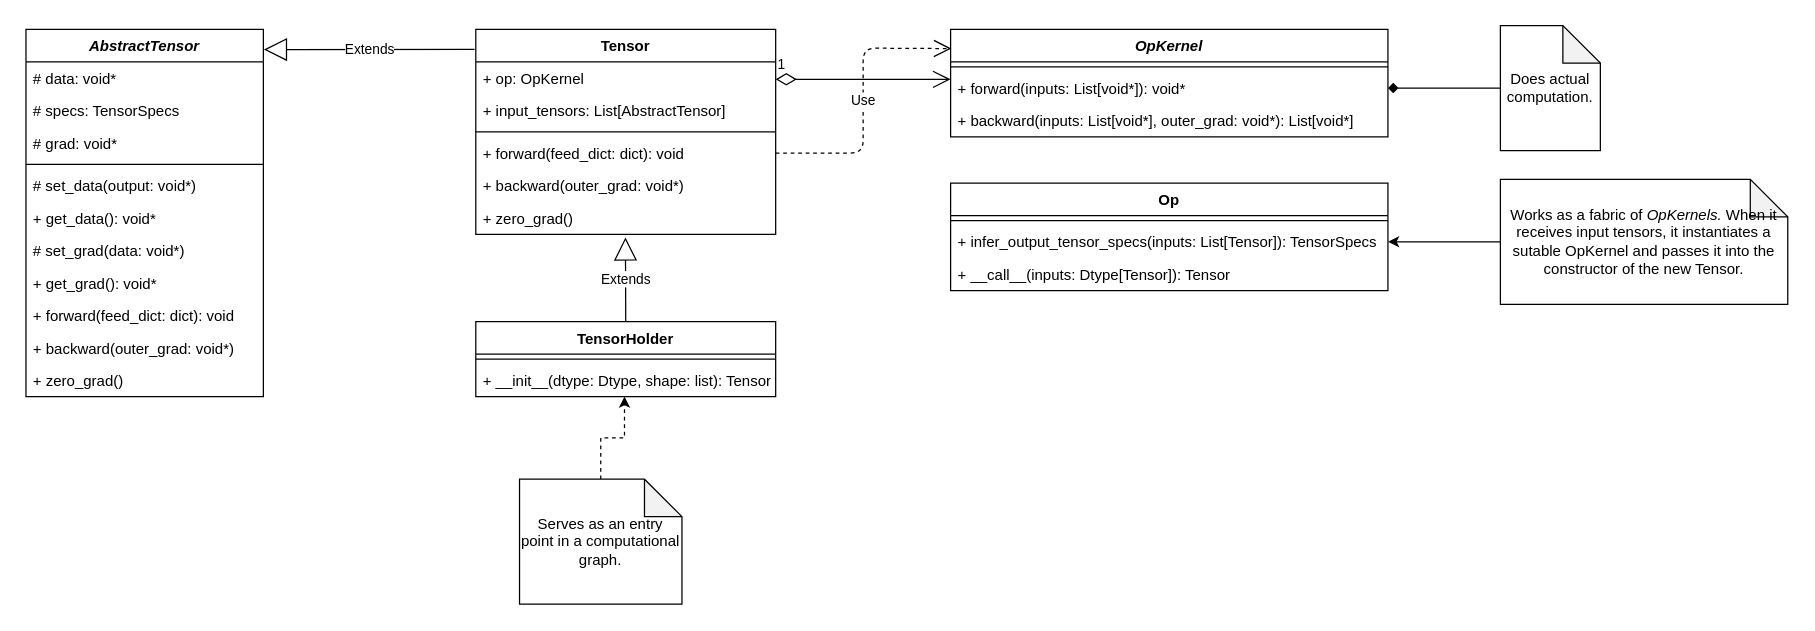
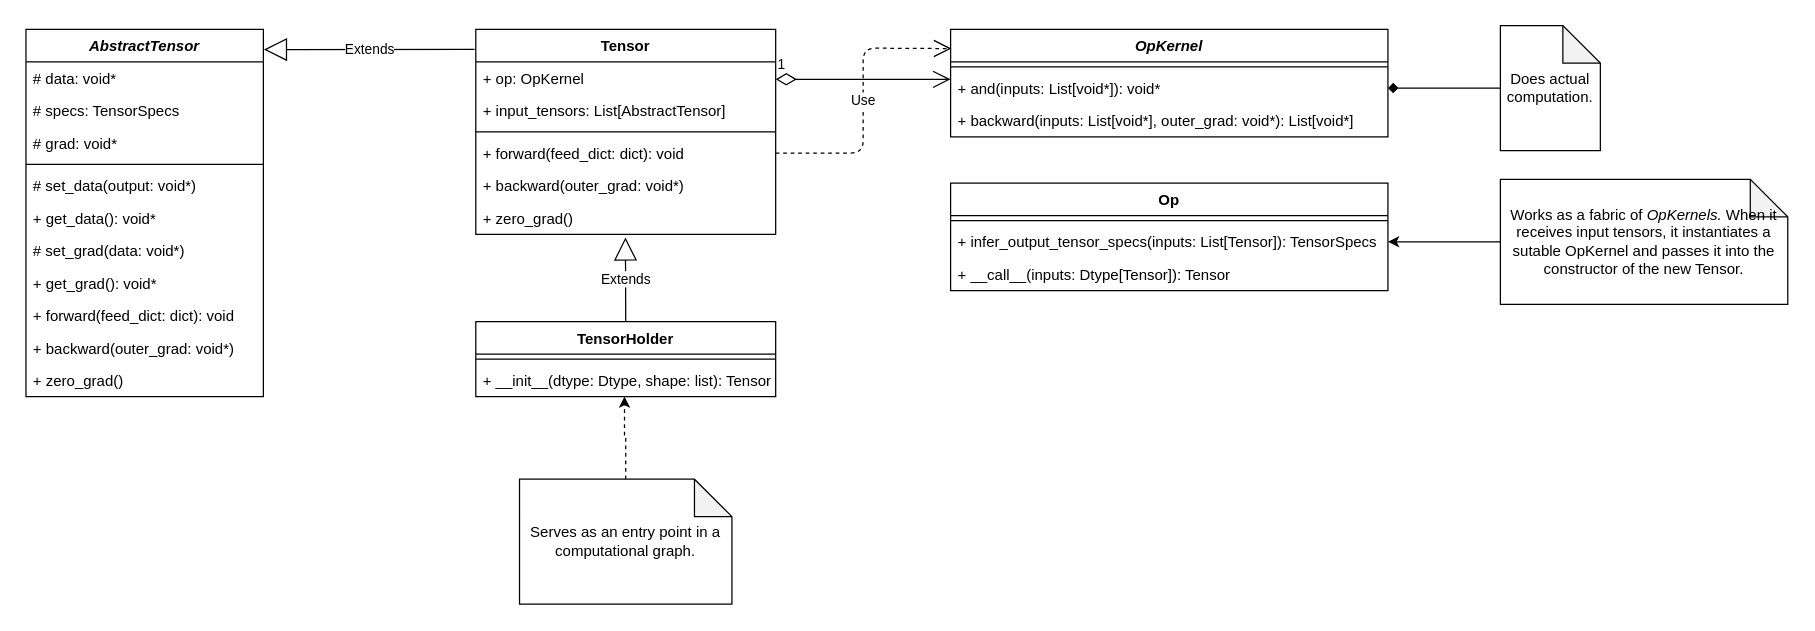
node "+ forward(inputs: List[void*]): void*": label "+ forward(inputs: List[void*]): void*" -> "+ and(inputs: List[void*]): void*"
node "Serves as an entry point in a computational graph.": size 163x125 -> 213x125
